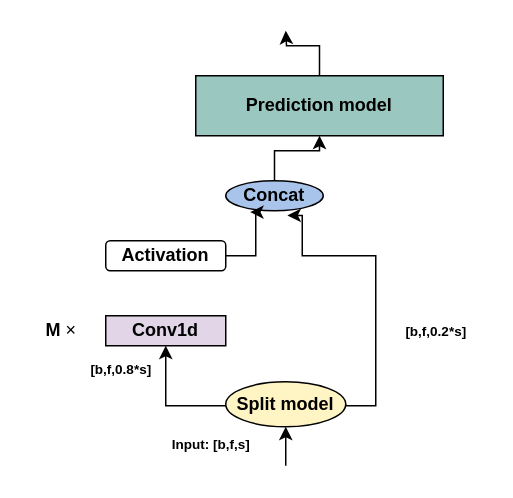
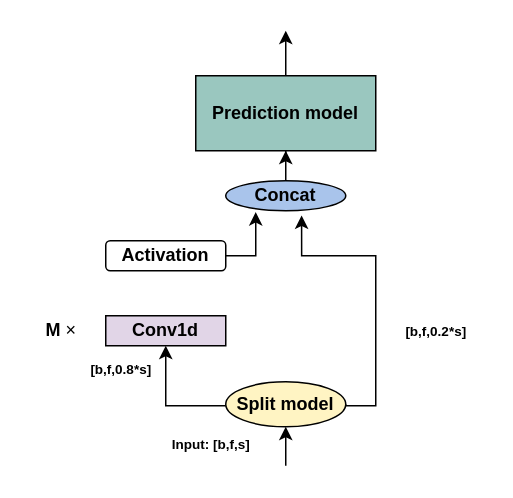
node "Prediction model": size 248x60 -> 180x75
node "Concat": size 98x30 -> 120x30
